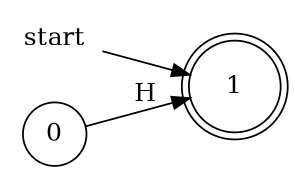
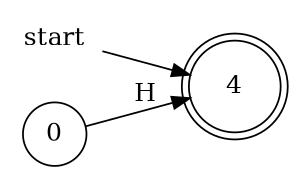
node "1": label "1" -> "4"
